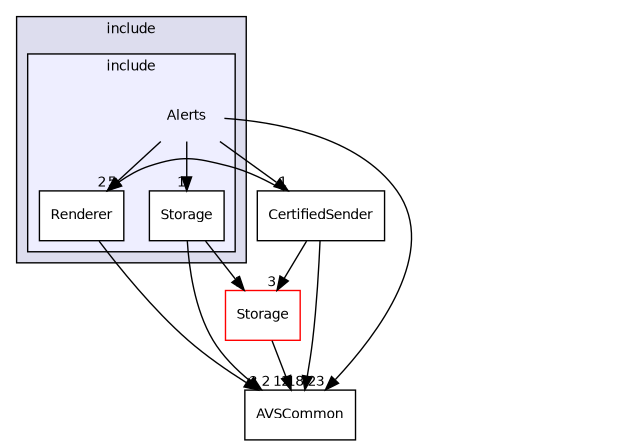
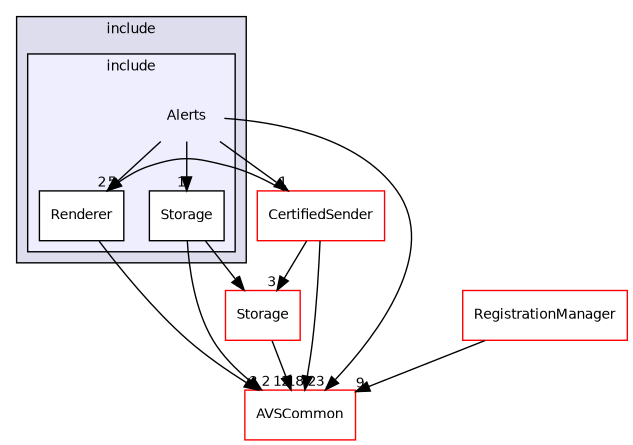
node "CertifiedSender": color black -> red
node "RegistrationManager": added
node "AVSCommon": color black -> red
